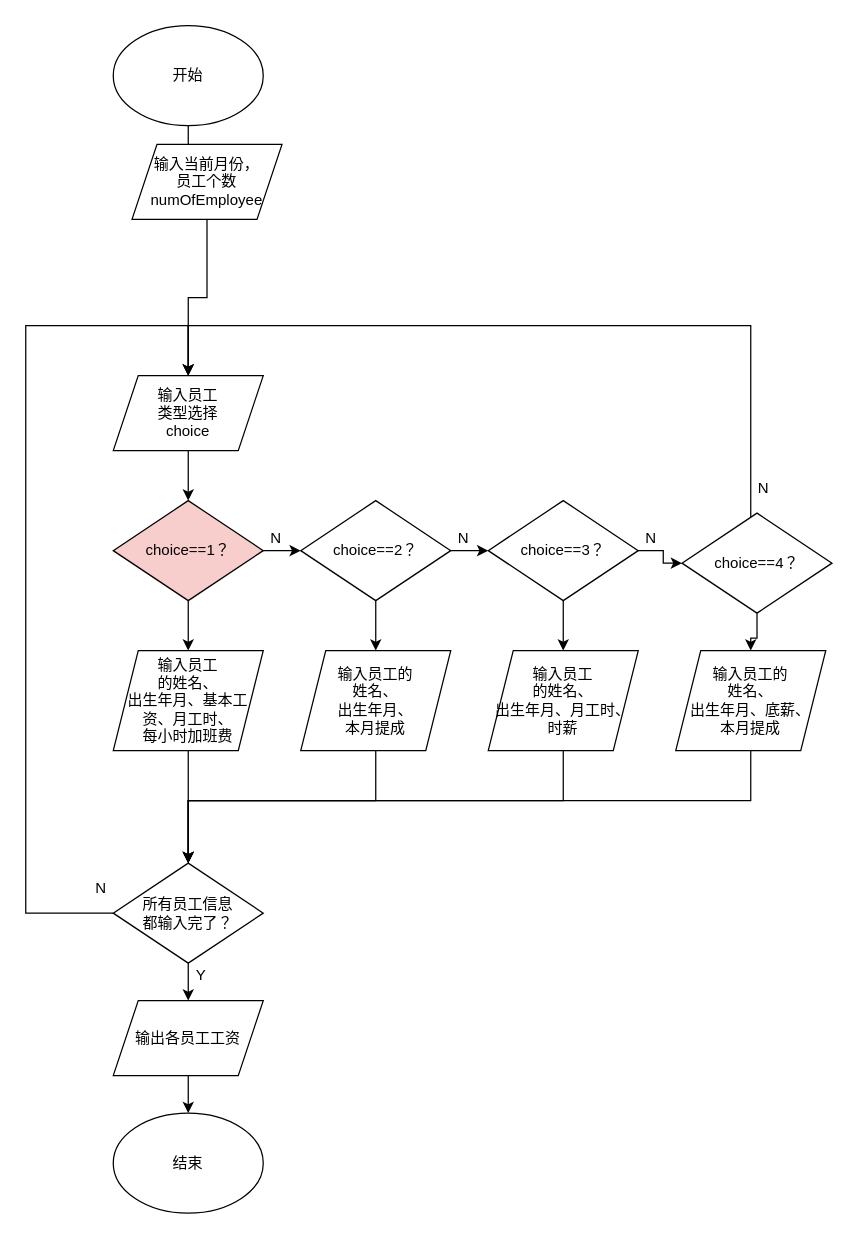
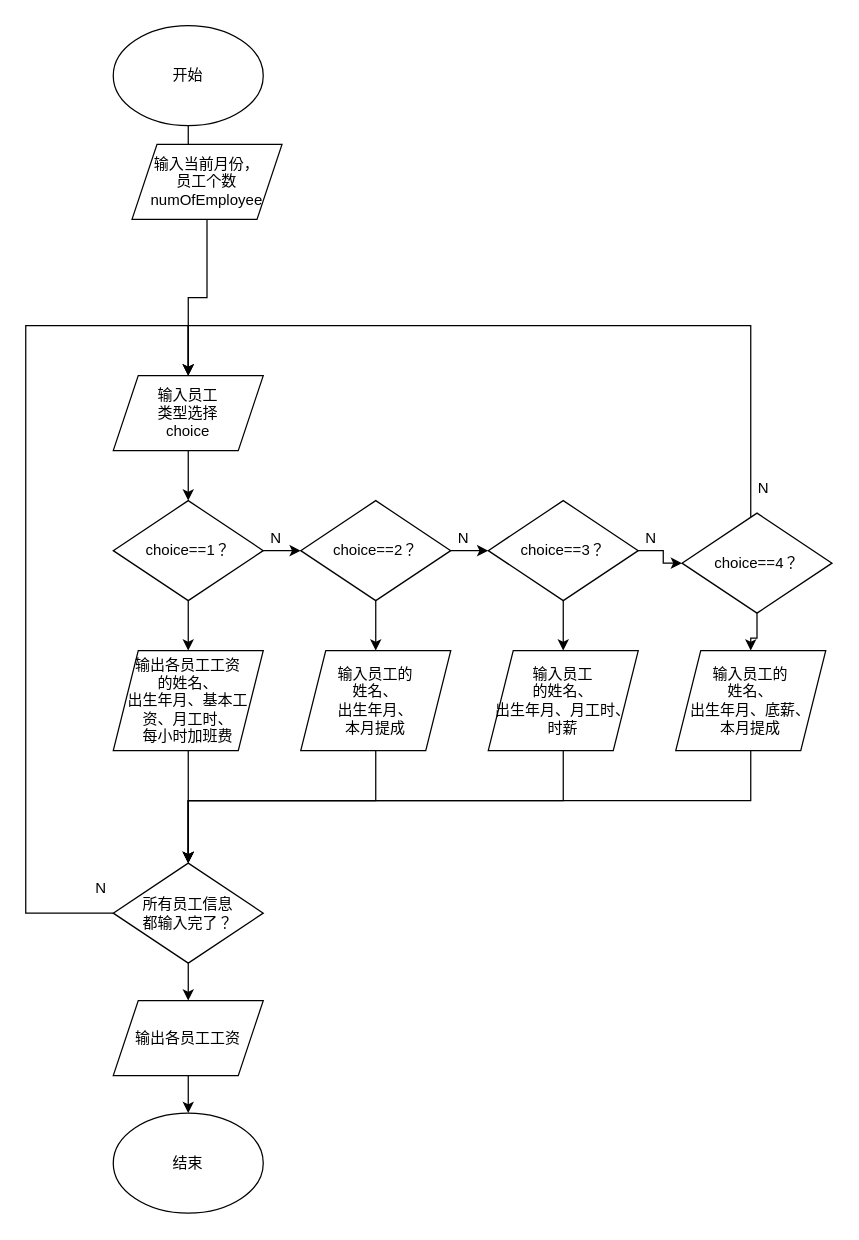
node "choice==1？": fillcolor #f8cecc -> #ffffff
node "输入员工 的姓名、 出生年月、基本工资、月工时、 每小时加班费": label "输入员工 的姓名、 出生年月、基本工资、月工时、 每小时加班费" -> "输出各员工工资 的姓名、 出生年月、基本工资、月工时、 每小时加班费"
node "Y": removed
